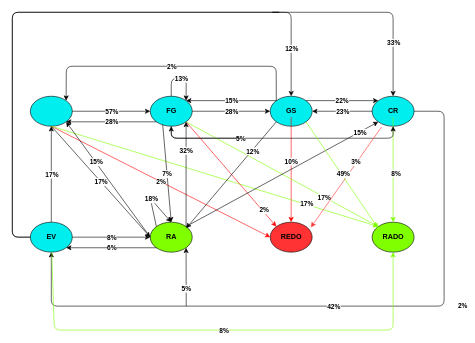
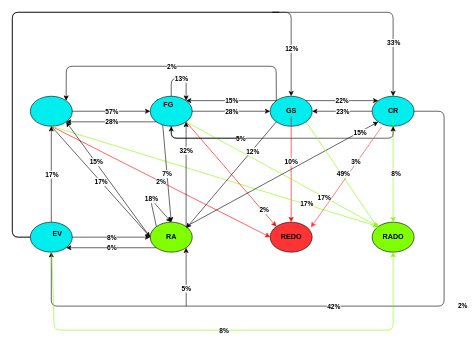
node "FG": moved (171, 111) -> (168, 105)
node "EV": moved (51, 237) -> (57, 234)
